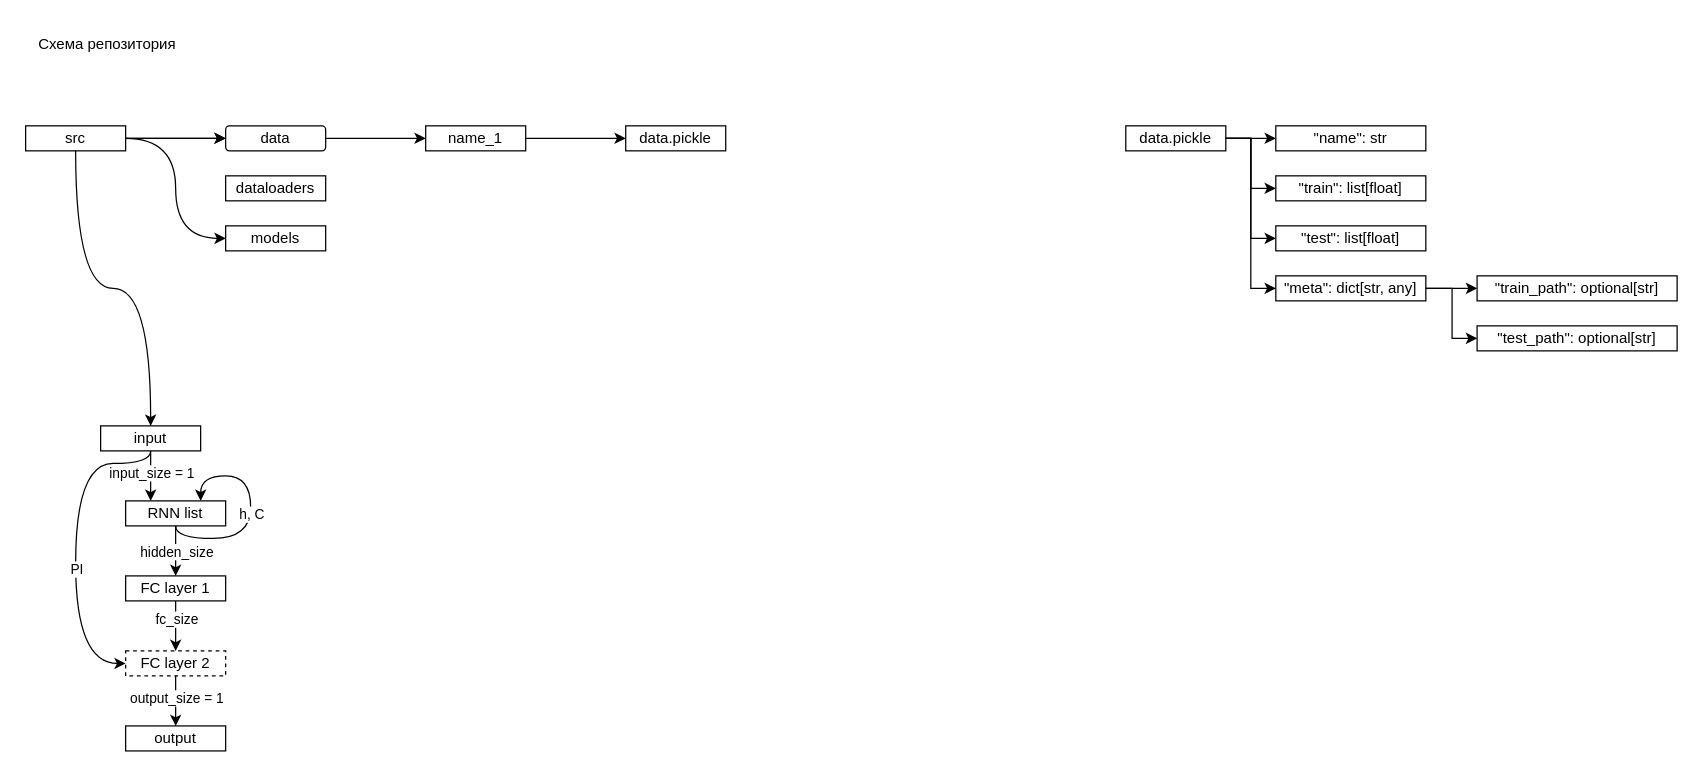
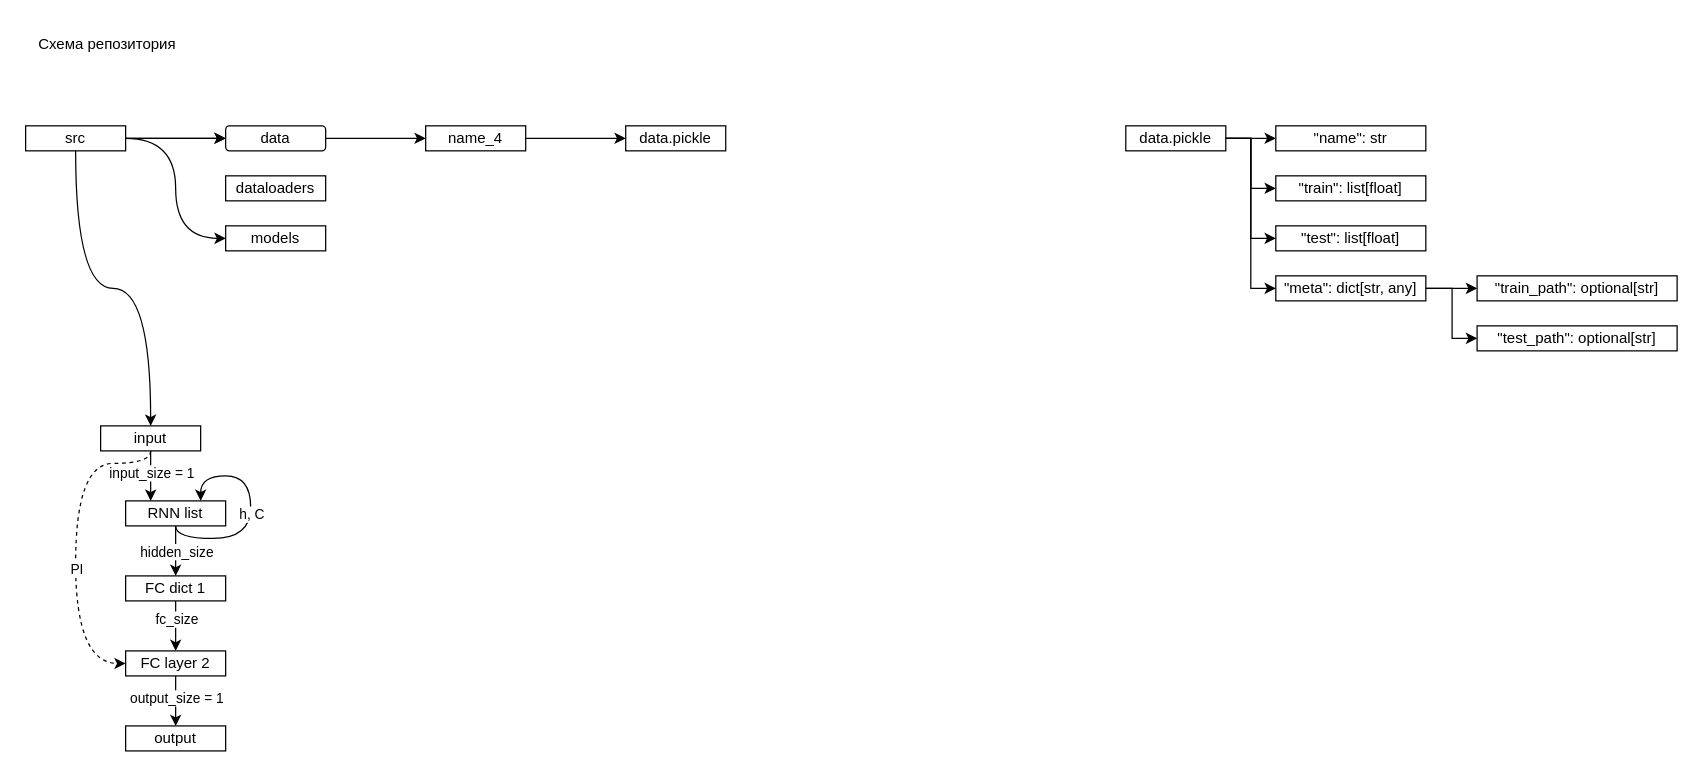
node "name_1": label "name_1" -> "name_4"
edge "input" -> "FC layer 2": style solid -> dashed
node "FC layer 1": label "FC layer 1" -> "FC dict 1"
node "FC layer 2": style dashed -> solid
